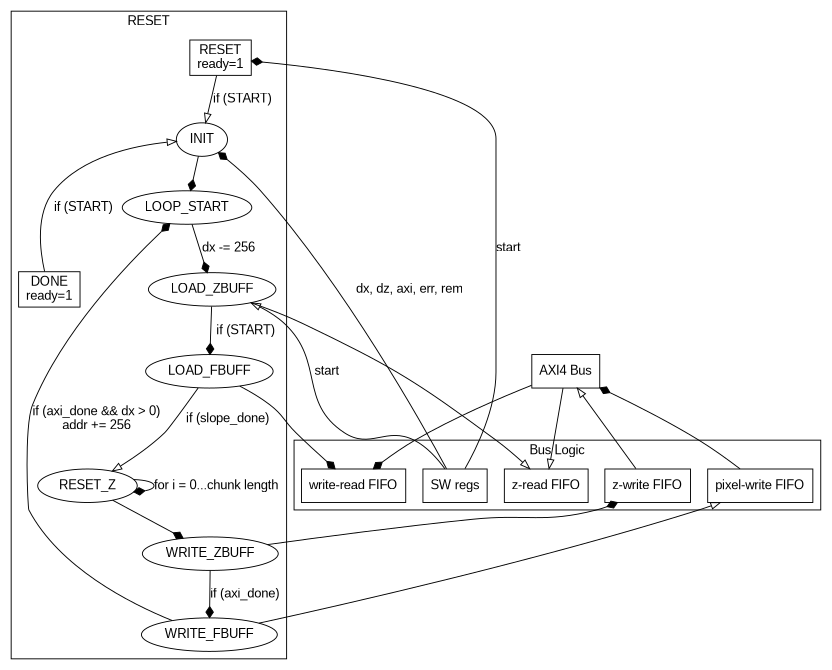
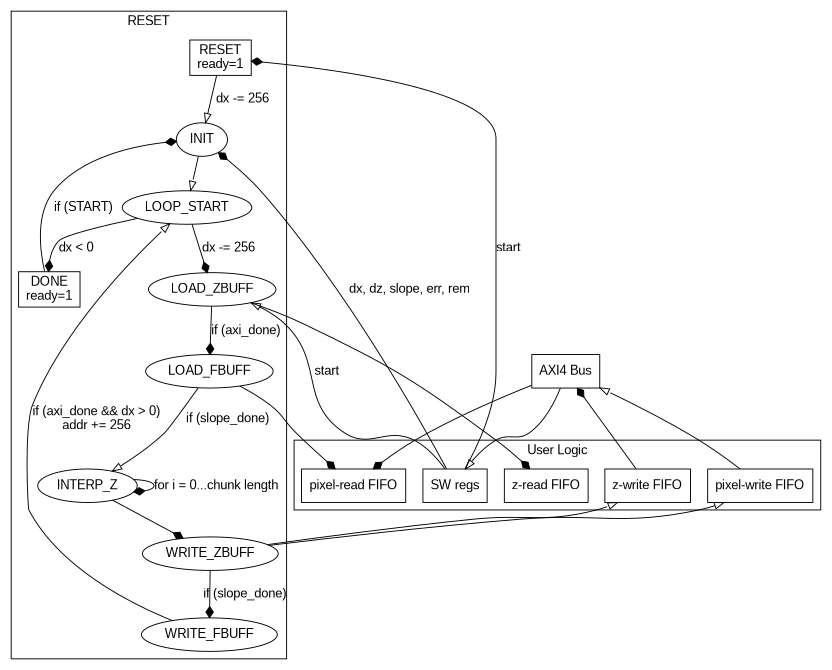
edge "RESET ready=1" -> "INIT": label "if (START)" -> "dx -= 256"
edge "INIT" -> "LOOP_START": arrowhead diamond -> onormal
edge "DONE ready=1" -> "INIT": arrowhead onormal -> diamond
edge "LOOP_START" -> "DONE ready=1": added, label "dx < 0"
edge "SW regs" -> "INIT": label "dx, dz, axi, err, rem" -> "dx, dz, slope, err, rem"
edge "LOAD_ZBUFF" -> "LOAD_FBUFF": label "if (START)" -> "if (axi_done)"
edge "LOAD_ZBUFF" -> "z-read FIFO": arrowhead onormal -> diamond
edge "AXI4 Bus" -> "z-read FIFO": now "AXI4 Bus" -> "SW regs"
edge "pixel-write FIFO" -> "AXI4 Bus": arrowhead diamond -> onormal
edge "z-write FIFO" -> "AXI4 Bus": arrowhead onormal -> diamond
edge "WRITE_FBUFF" -> "LOOP_START": arrowhead diamond -> onormal
cluster "Bus Logic": label "Bus Logic" -> "User Logic"
node "RESET_Z": label "RESET_Z" -> "INTERP_Z"
node "write-read FIFO": label "write-read FIFO" -> "pixel-read FIFO"
edge "WRITE_ZBUFF" -> "z-write FIFO": arrowhead diamond -> onormal
edge "WRITE_FBUFF" -> "pixel-write FIFO": now "WRITE_ZBUFF" -> "pixel-write FIFO"
edge "WRITE_ZBUFF" -> "WRITE_FBUFF": label "if (axi_done)" -> "if (slope_done)"
